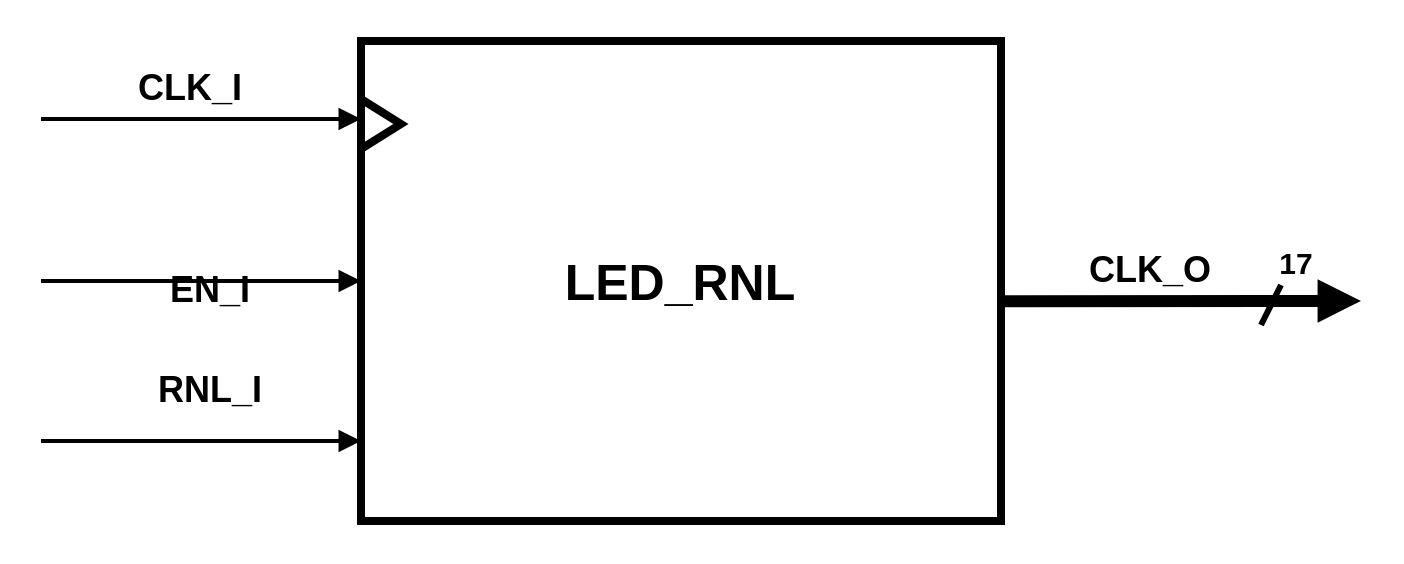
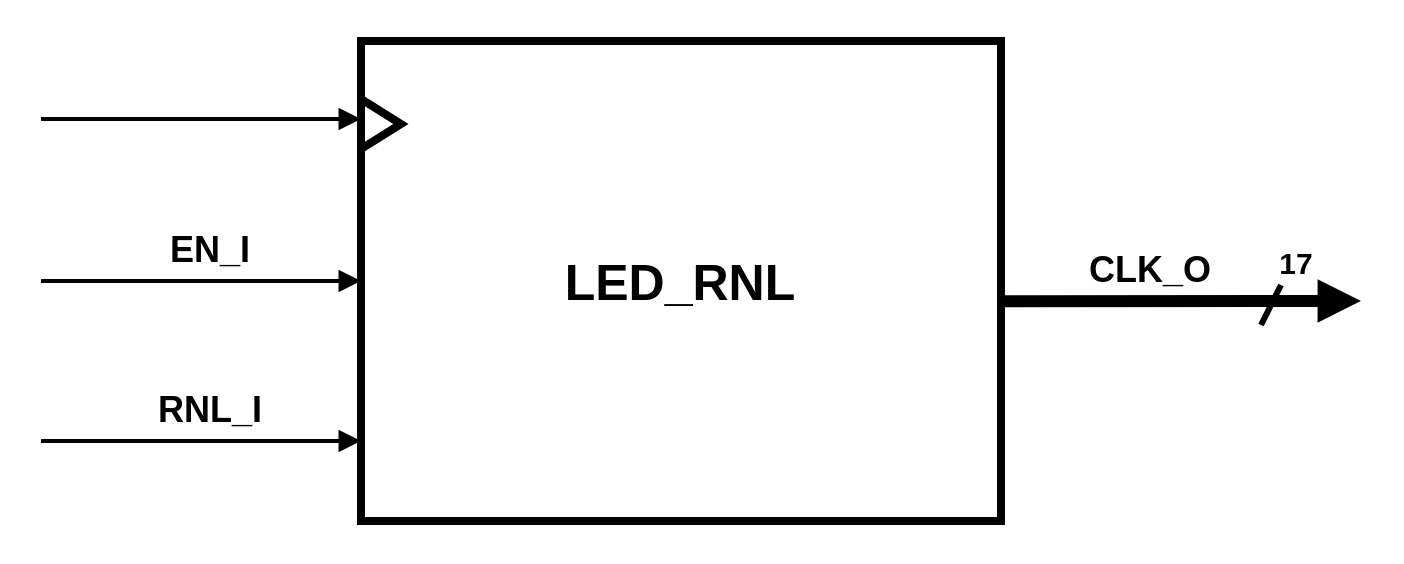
node "CLK_I": removed
node "EN_I": moved (211, 291) -> (211, 251)
node "RNL_I": moved (211, 391) -> (211, 411)
